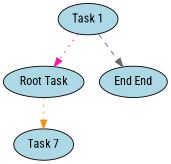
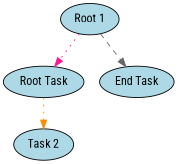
node "Task 1": label "Task 1" -> "Root 1"
node "End End": label "End End" -> "End Task"
node "Task 7": label "Task 7" -> "Task 2"
